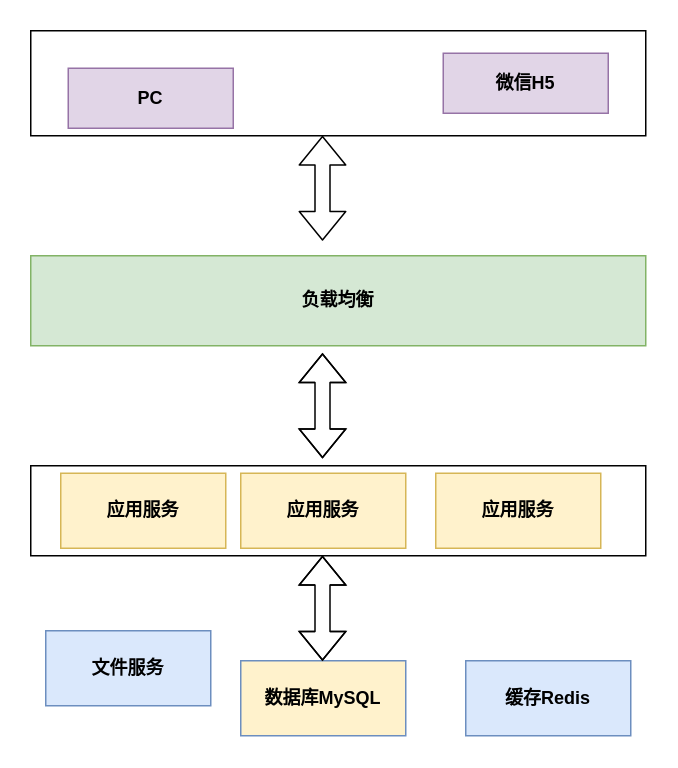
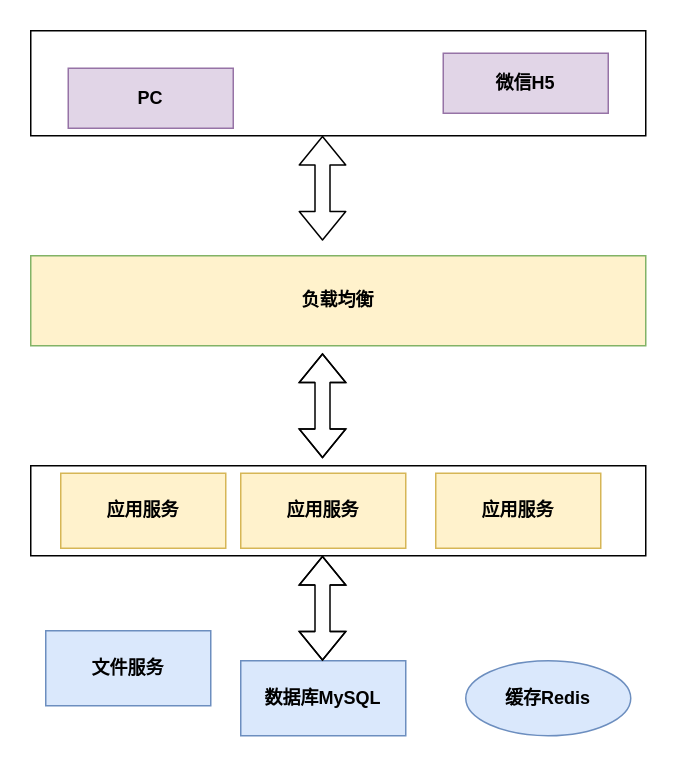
node "负载均衡": fillcolor #d5e8d4 -> #fff2cc
node "数据库MySQL": fillcolor #fff2cc -> #dae8fc
node "缓存Redis": shape rectangle -> ellipse
